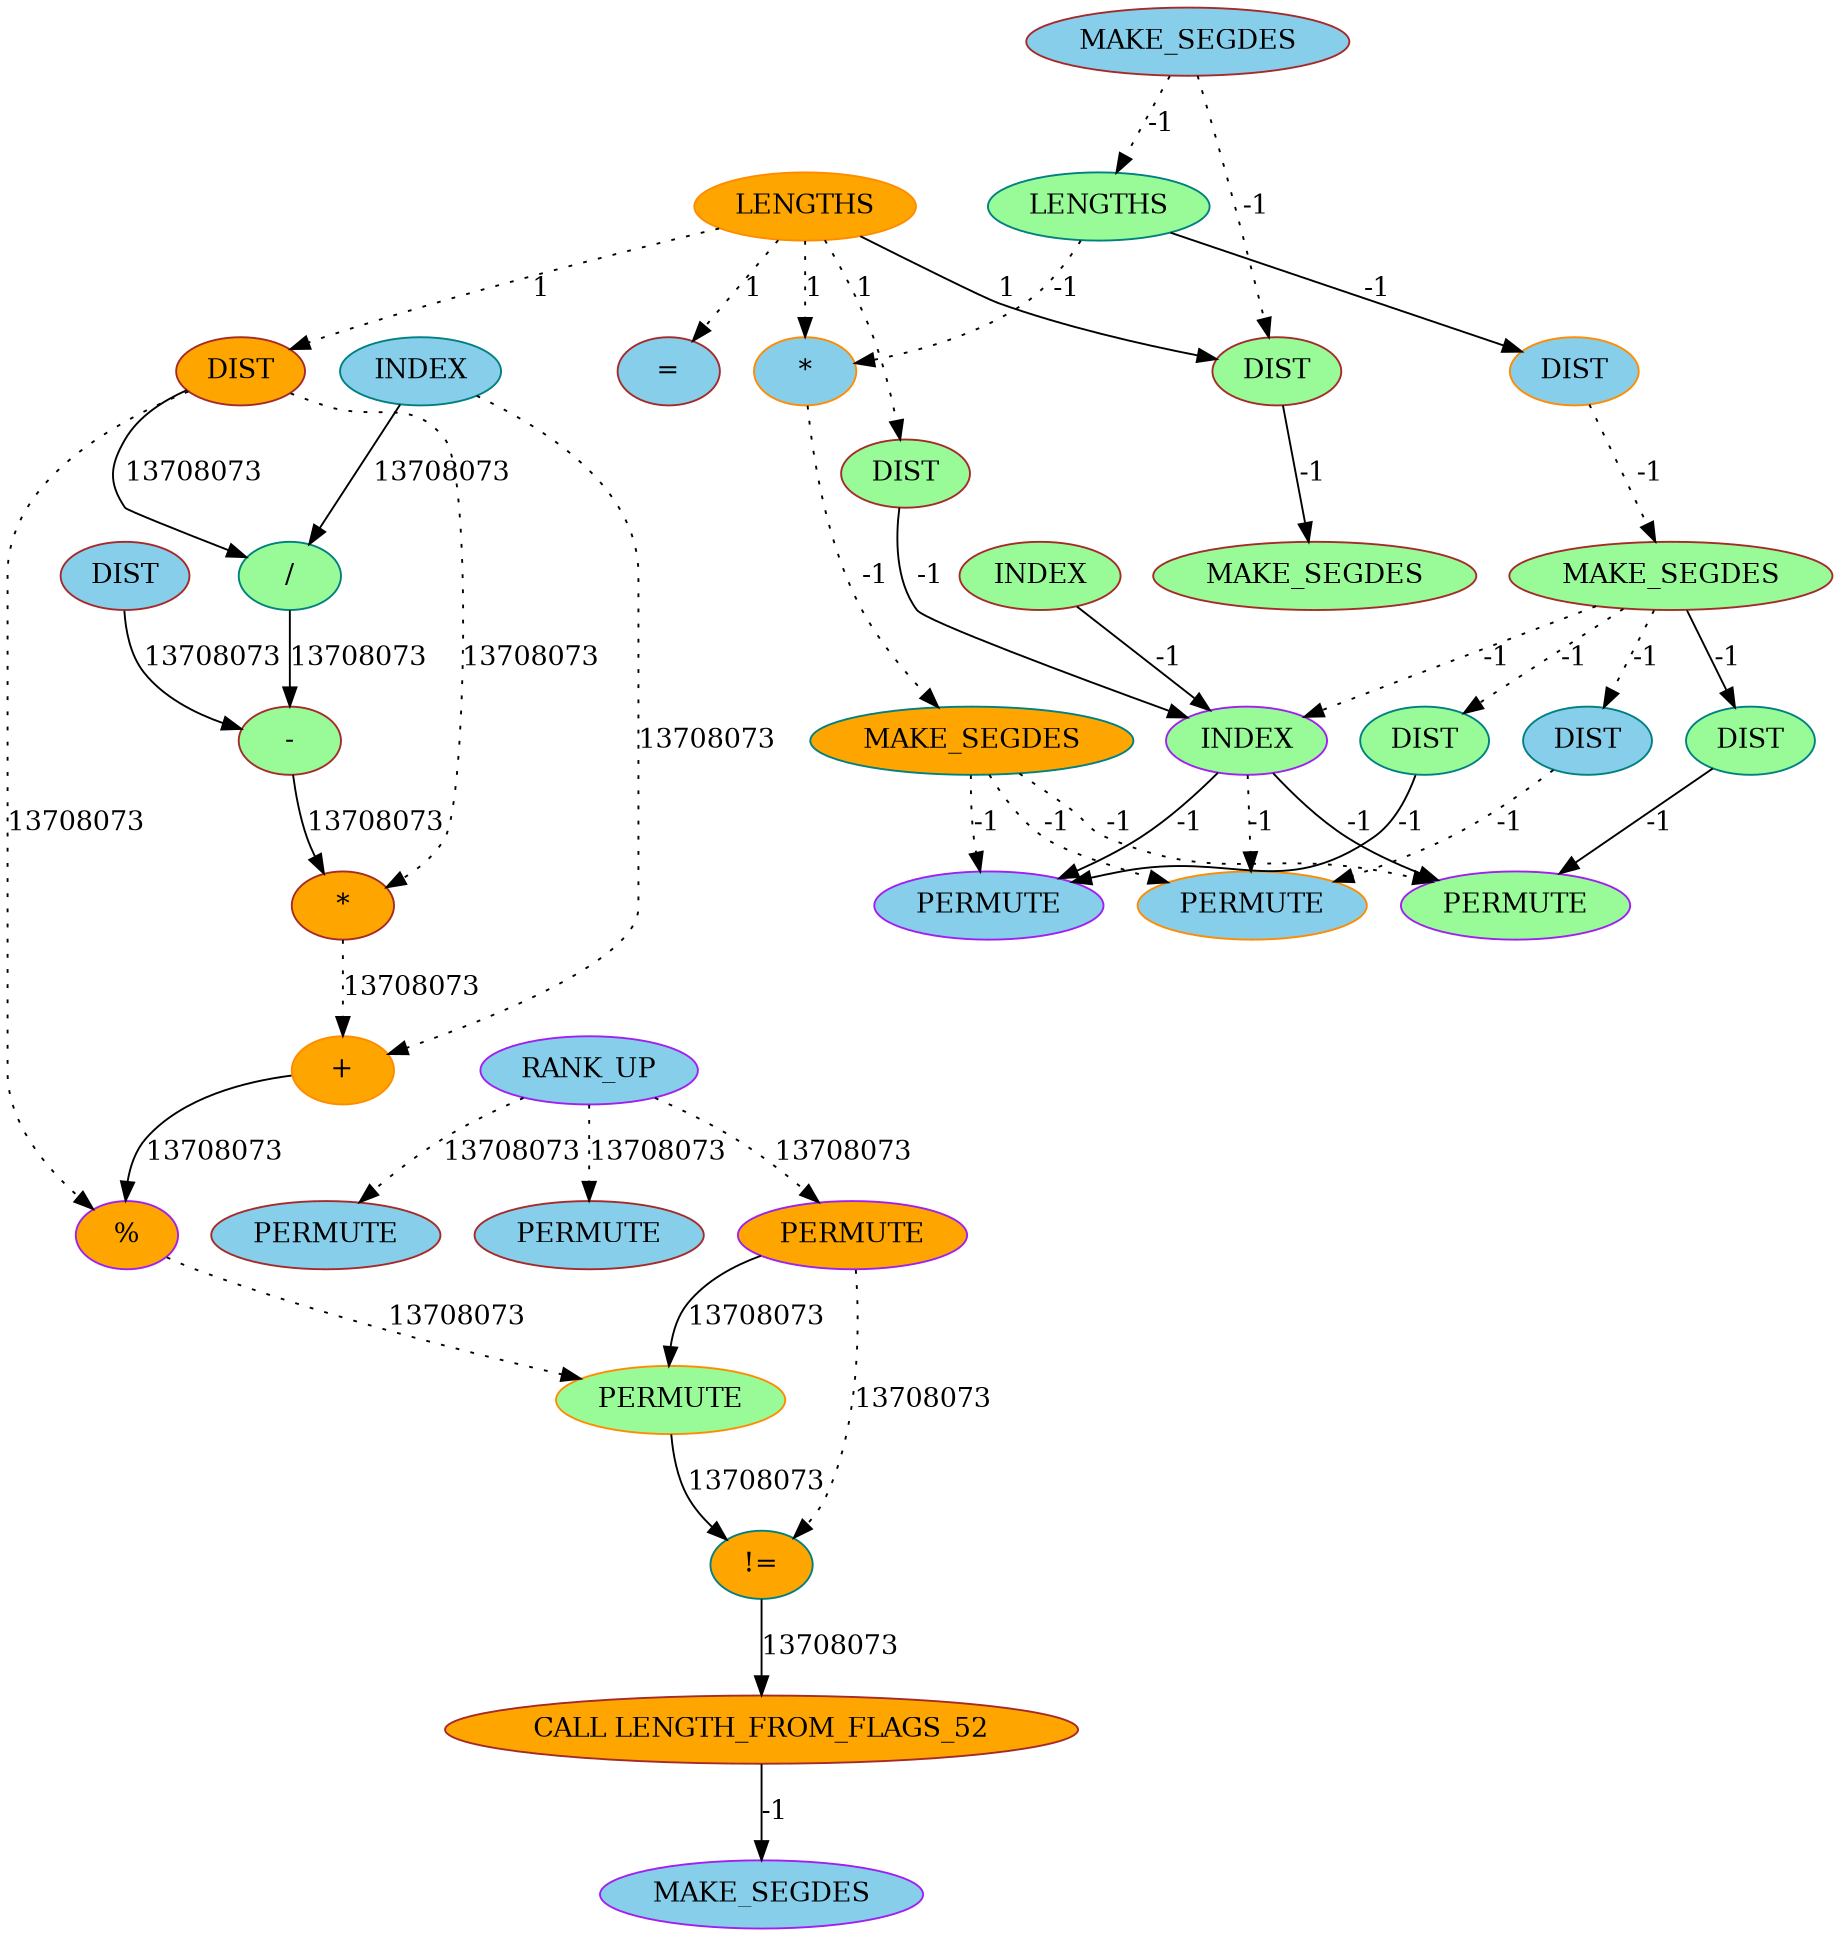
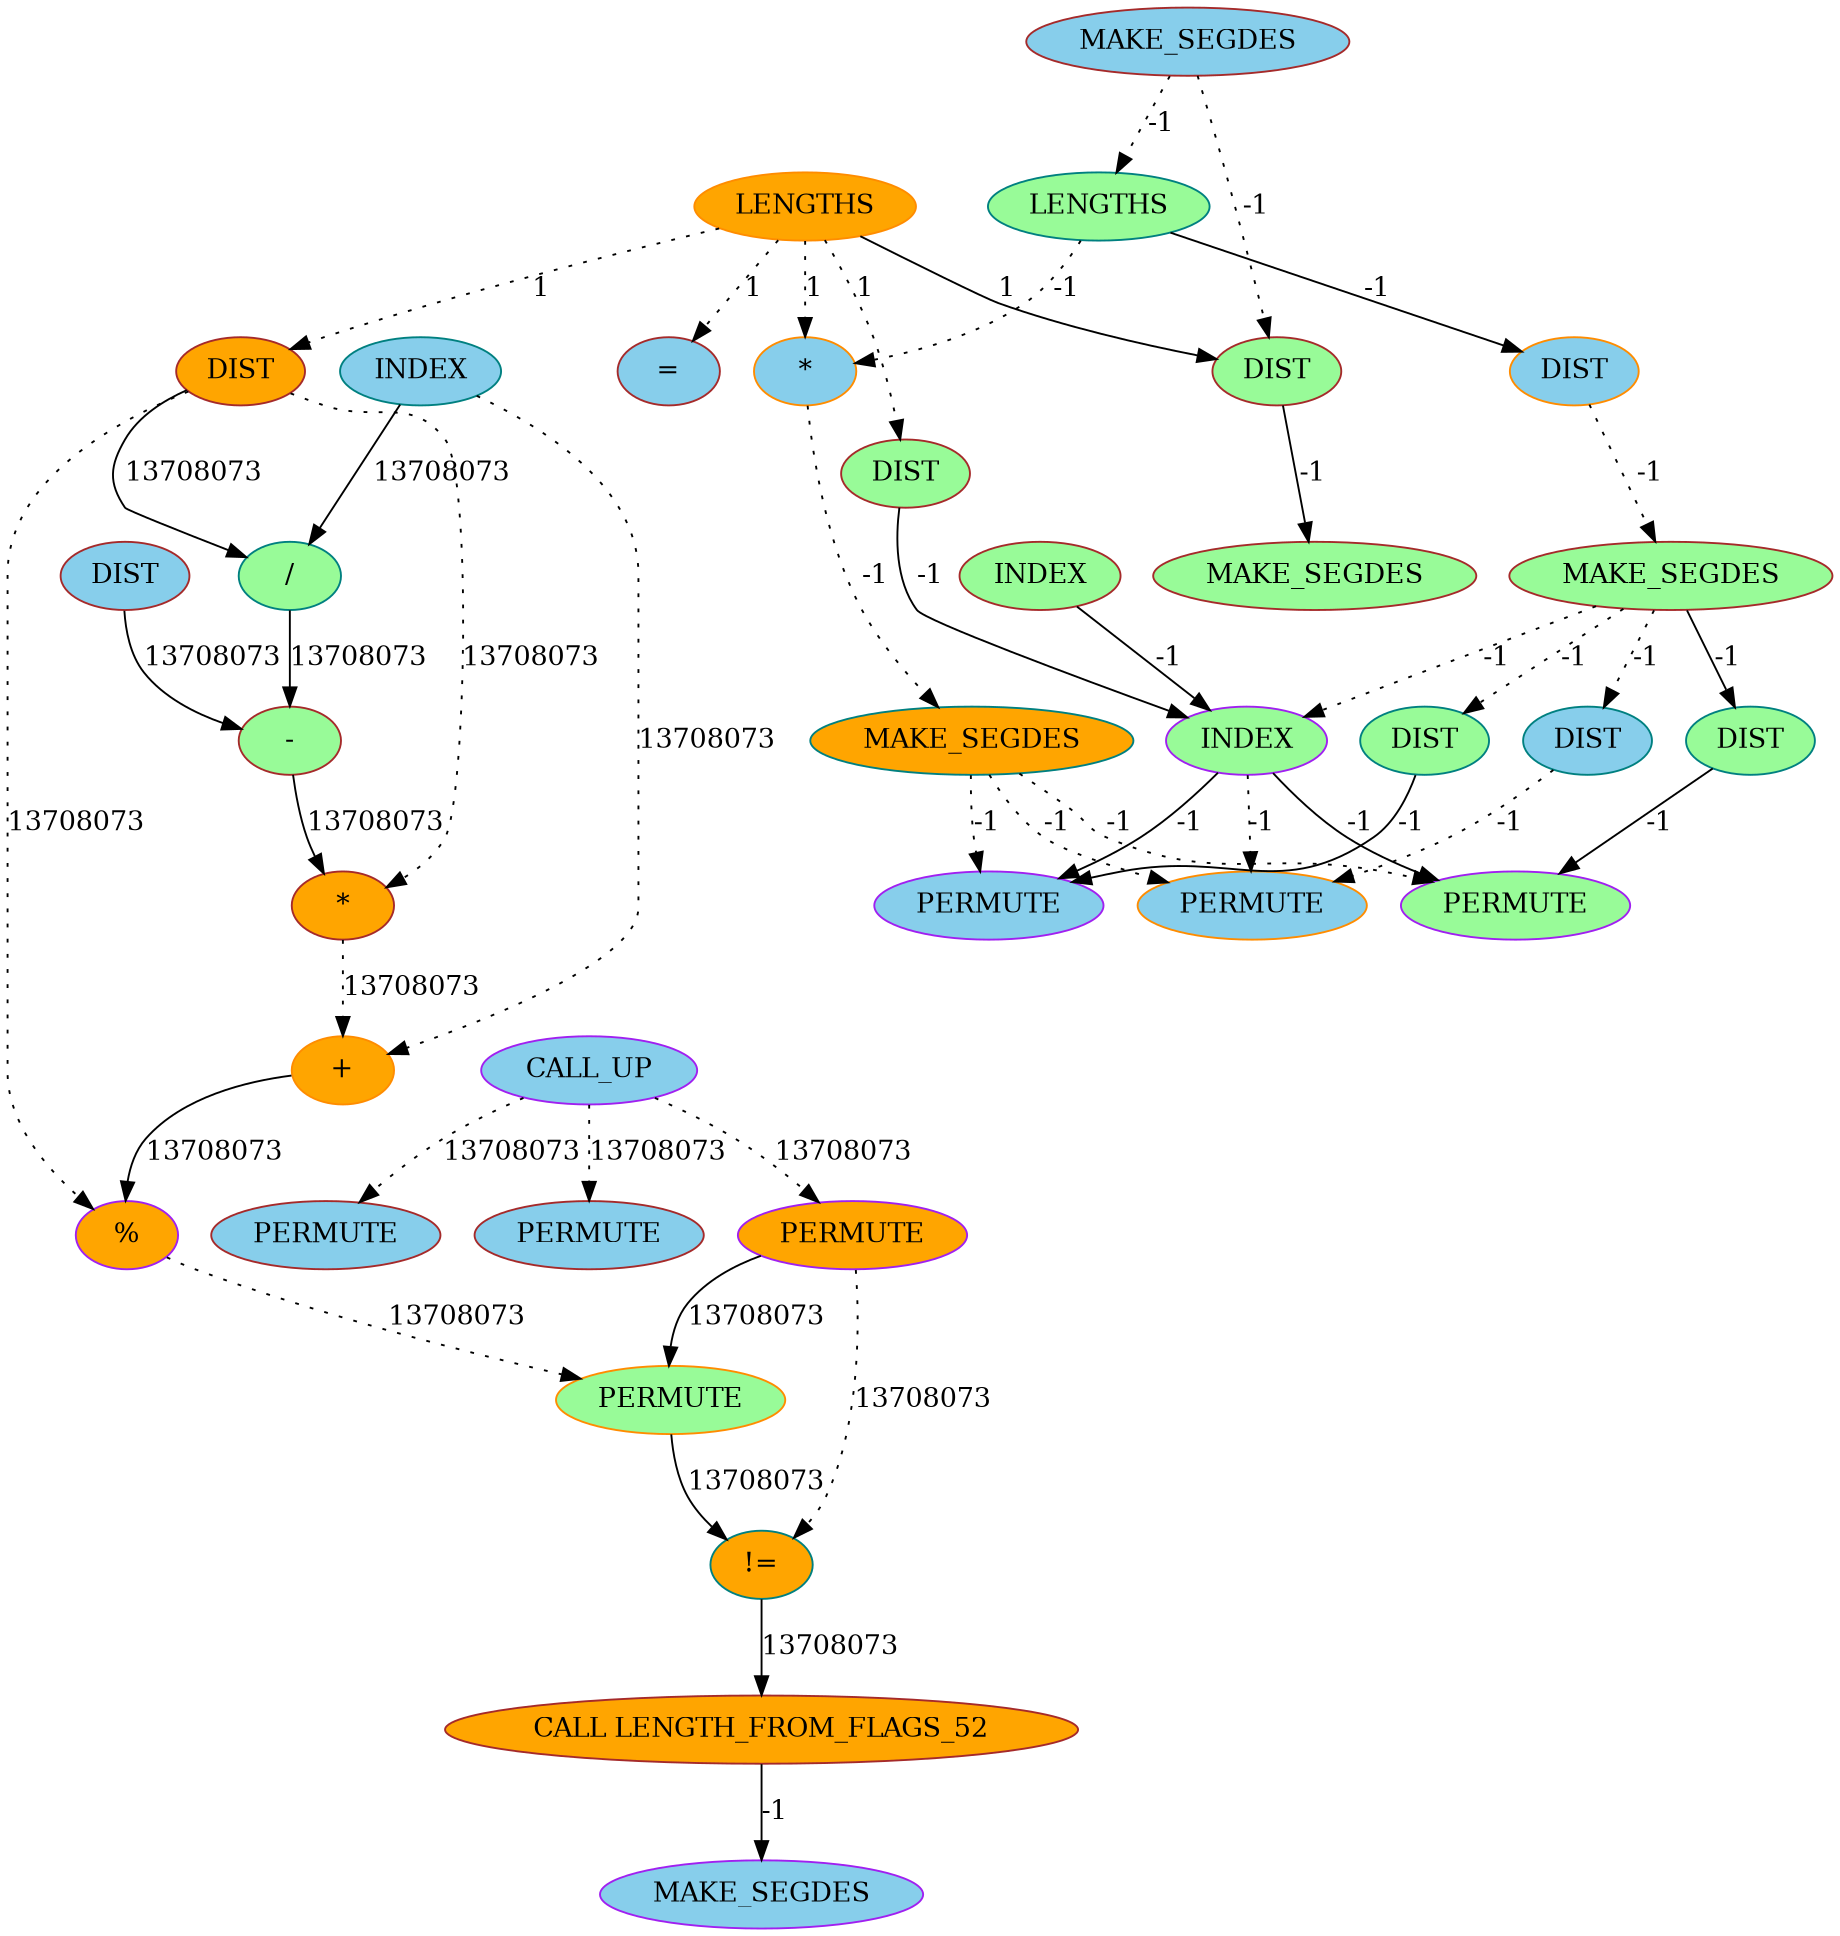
node "RANK_UP": label "RANK_UP" -> "CALL_UP"
